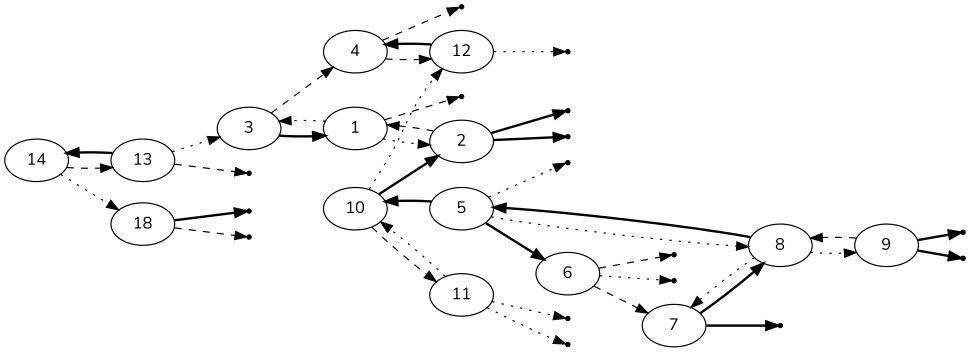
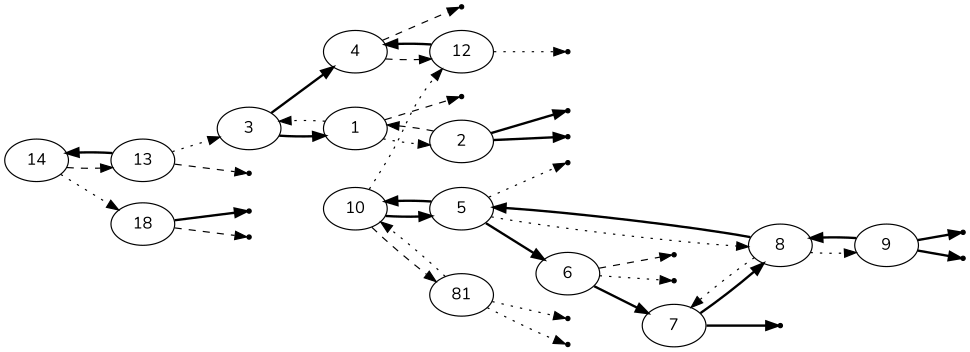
edge "3" -> "4": style dashed -> bold
edge "10" -> "2": now "10" -> "5"
edge "9" -> "8": style dashed -> bold
node "11": label "11" -> "81"
edge "6" -> "7": style dashed -> bold
